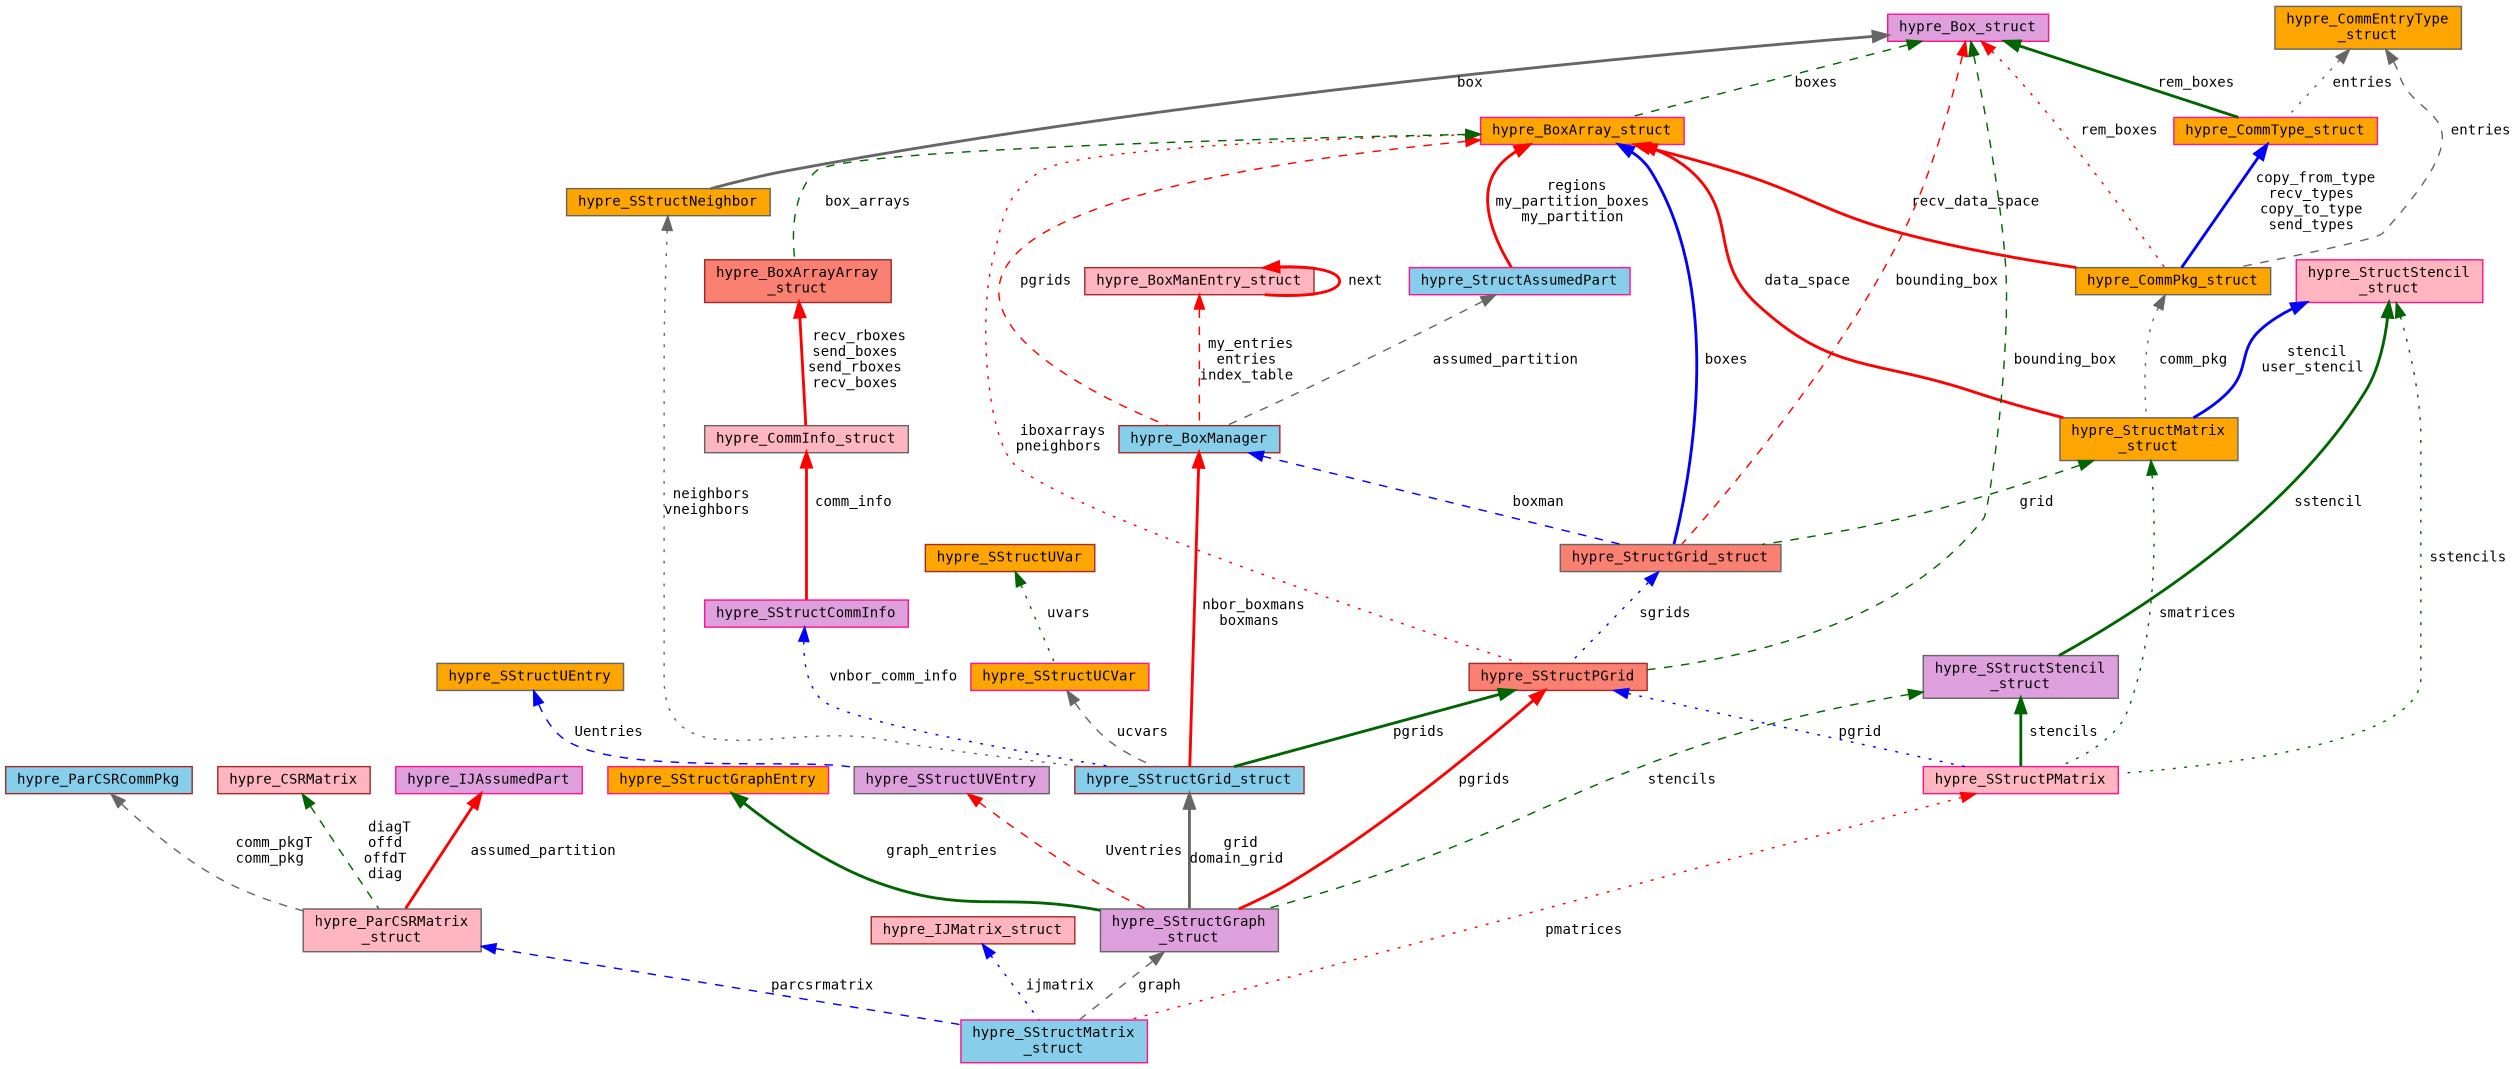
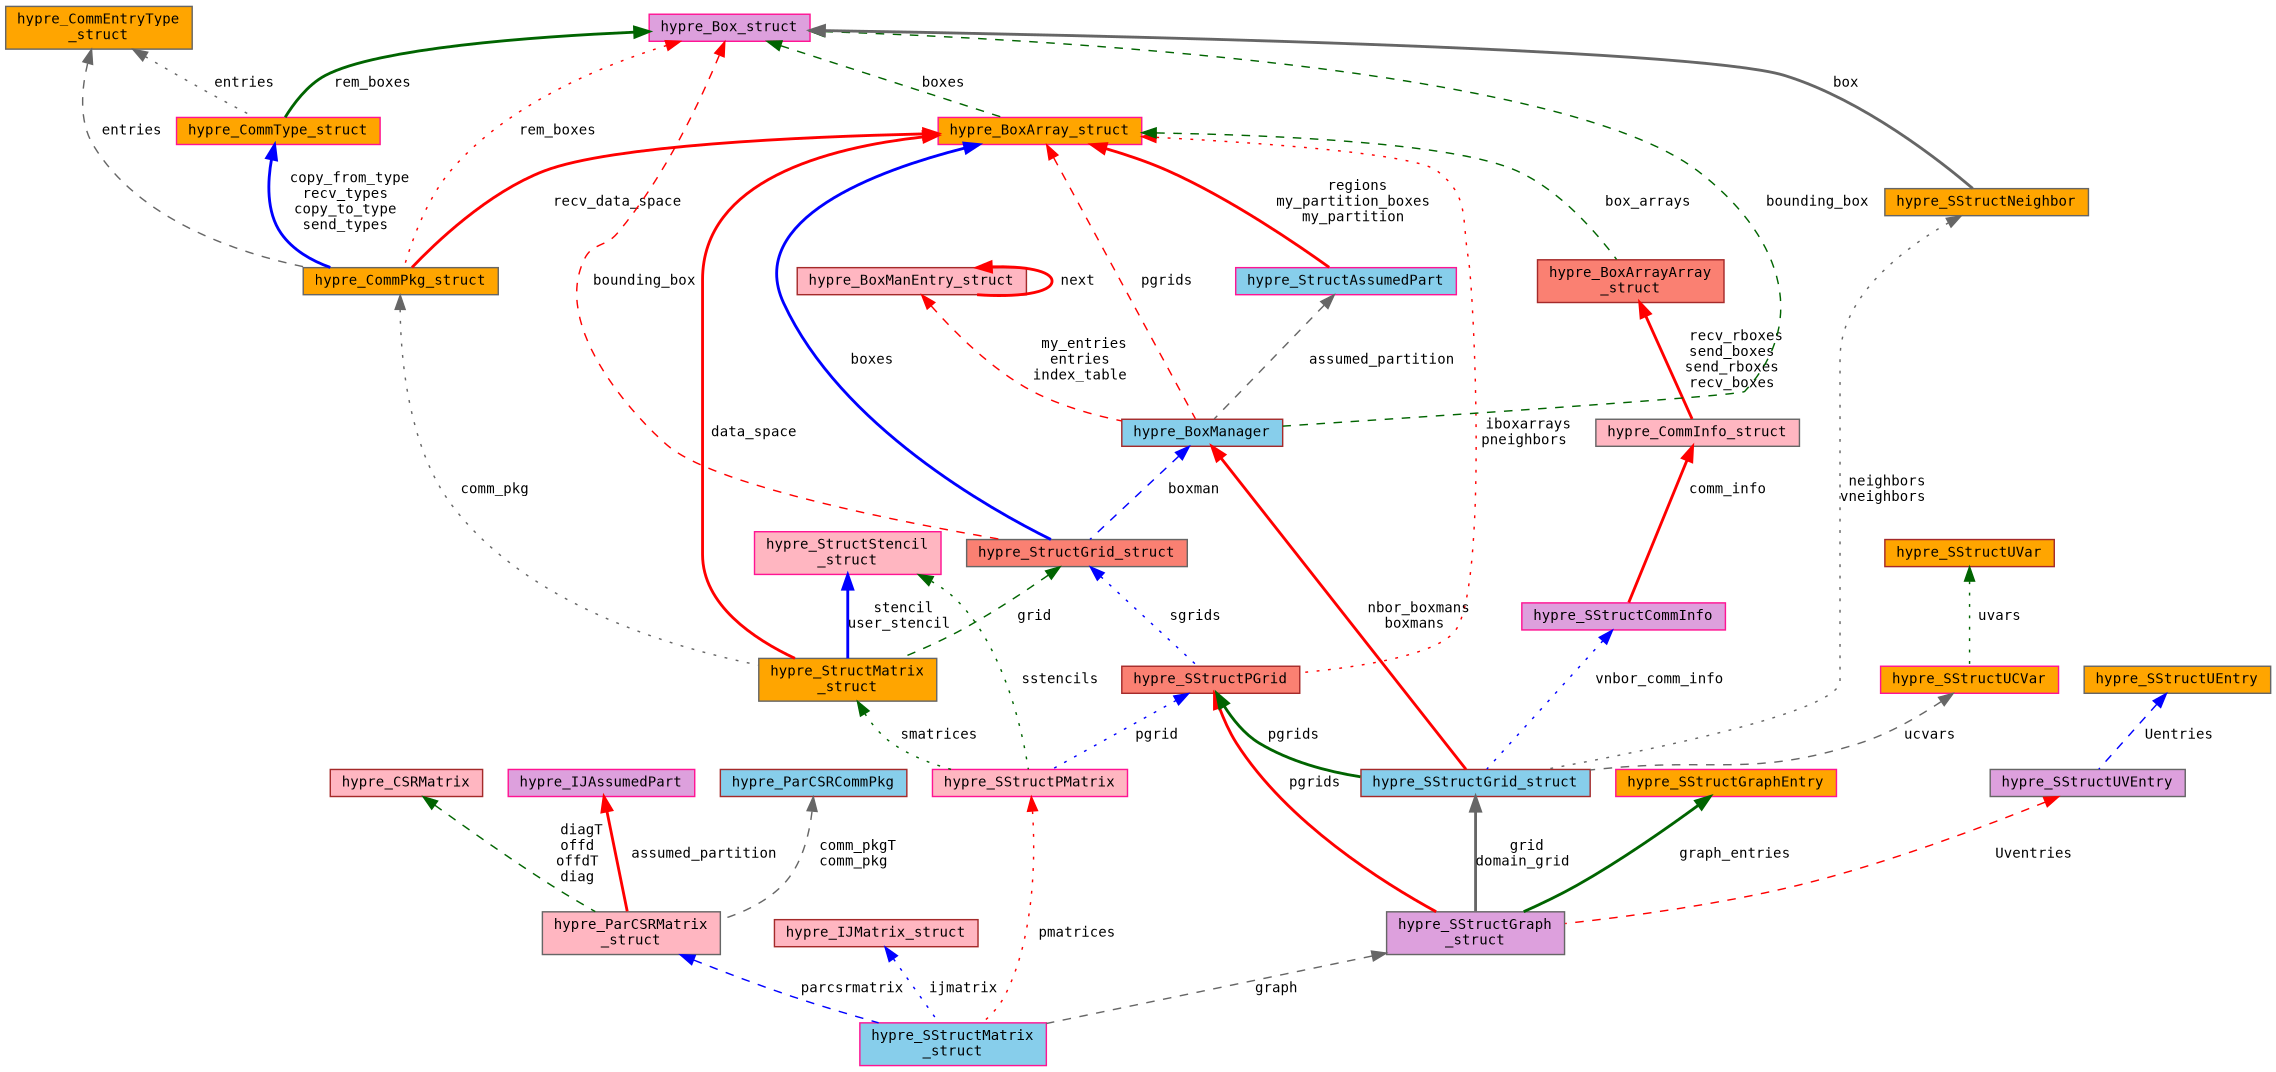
edge "hypre_SStructPGrid" -> "hypre_Box_struct": now "hypre_BoxManager" -> "hypre_Box_struct"
edge "hypre_StructGrid_struct" -> "hypre_StructMatrix _struct": reversed
node "hypre_SStructStencil _struct": removed
